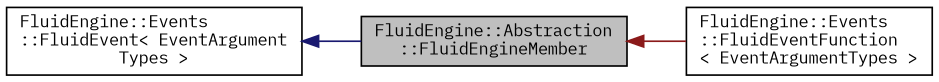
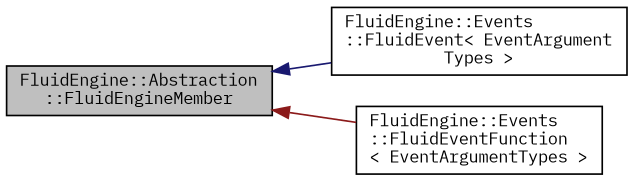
edge "FluidEngine::Abstraction ::FluidEngineMember" -> "FluidEngine::Events ::FluidEvent< EventArgument Types >": reversed
